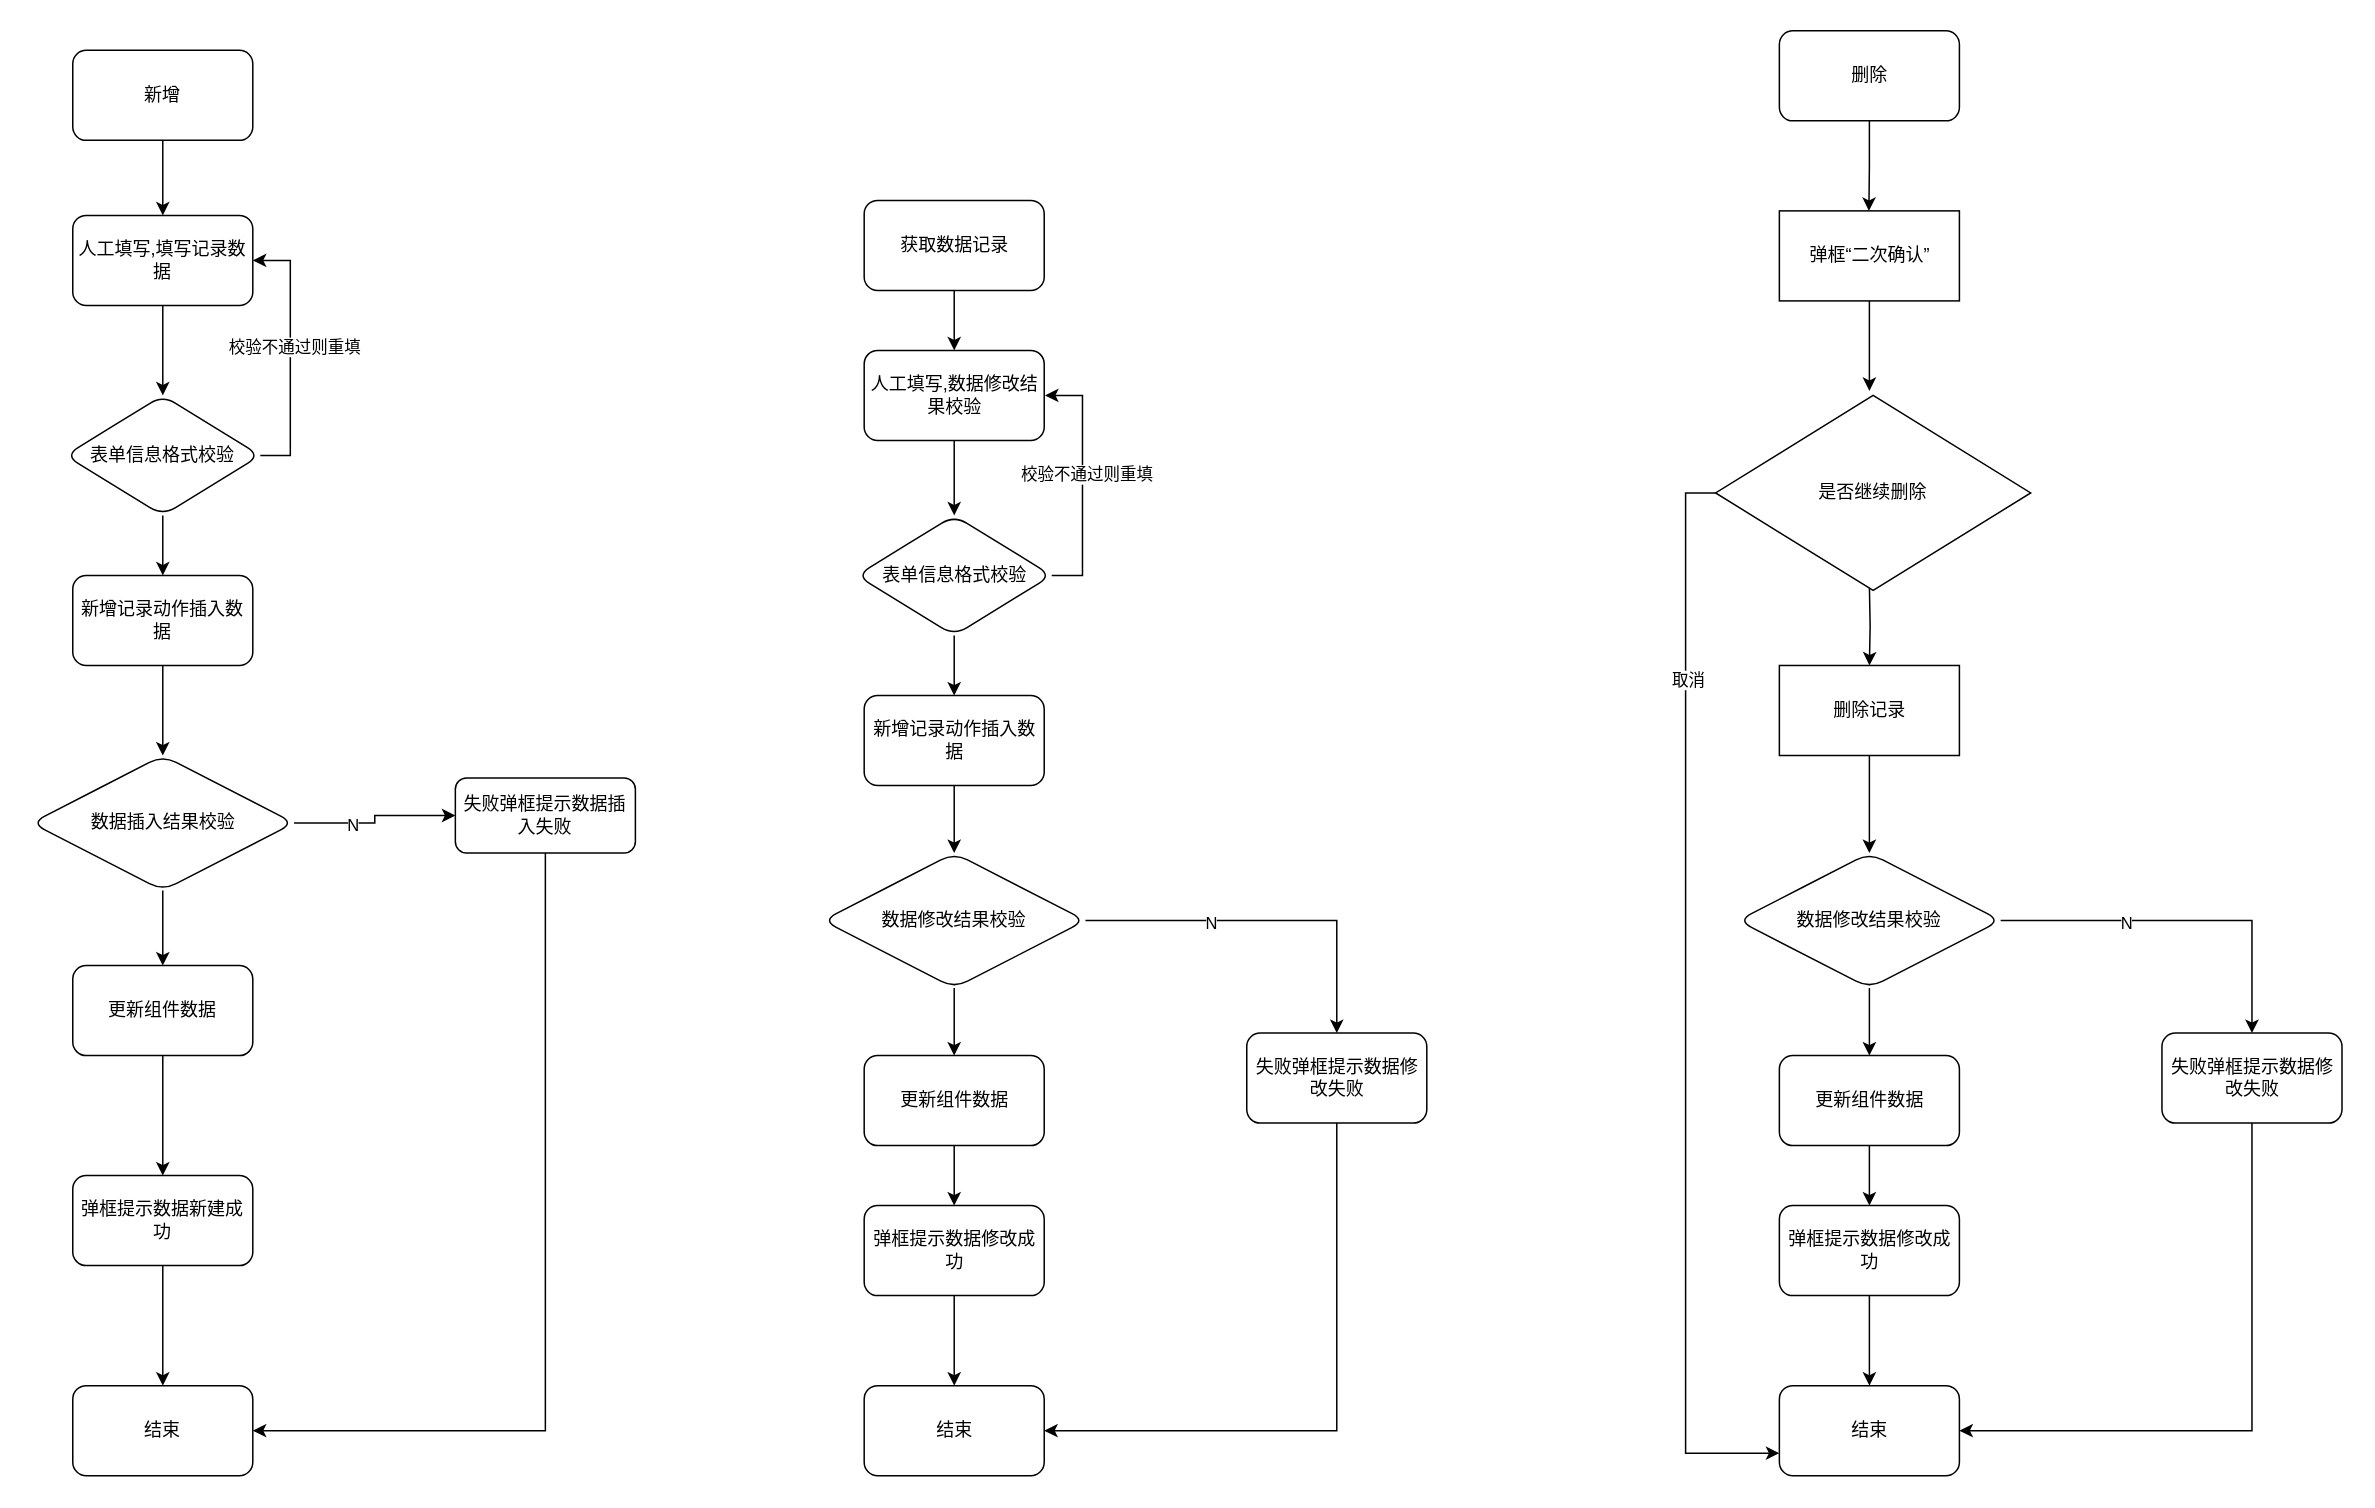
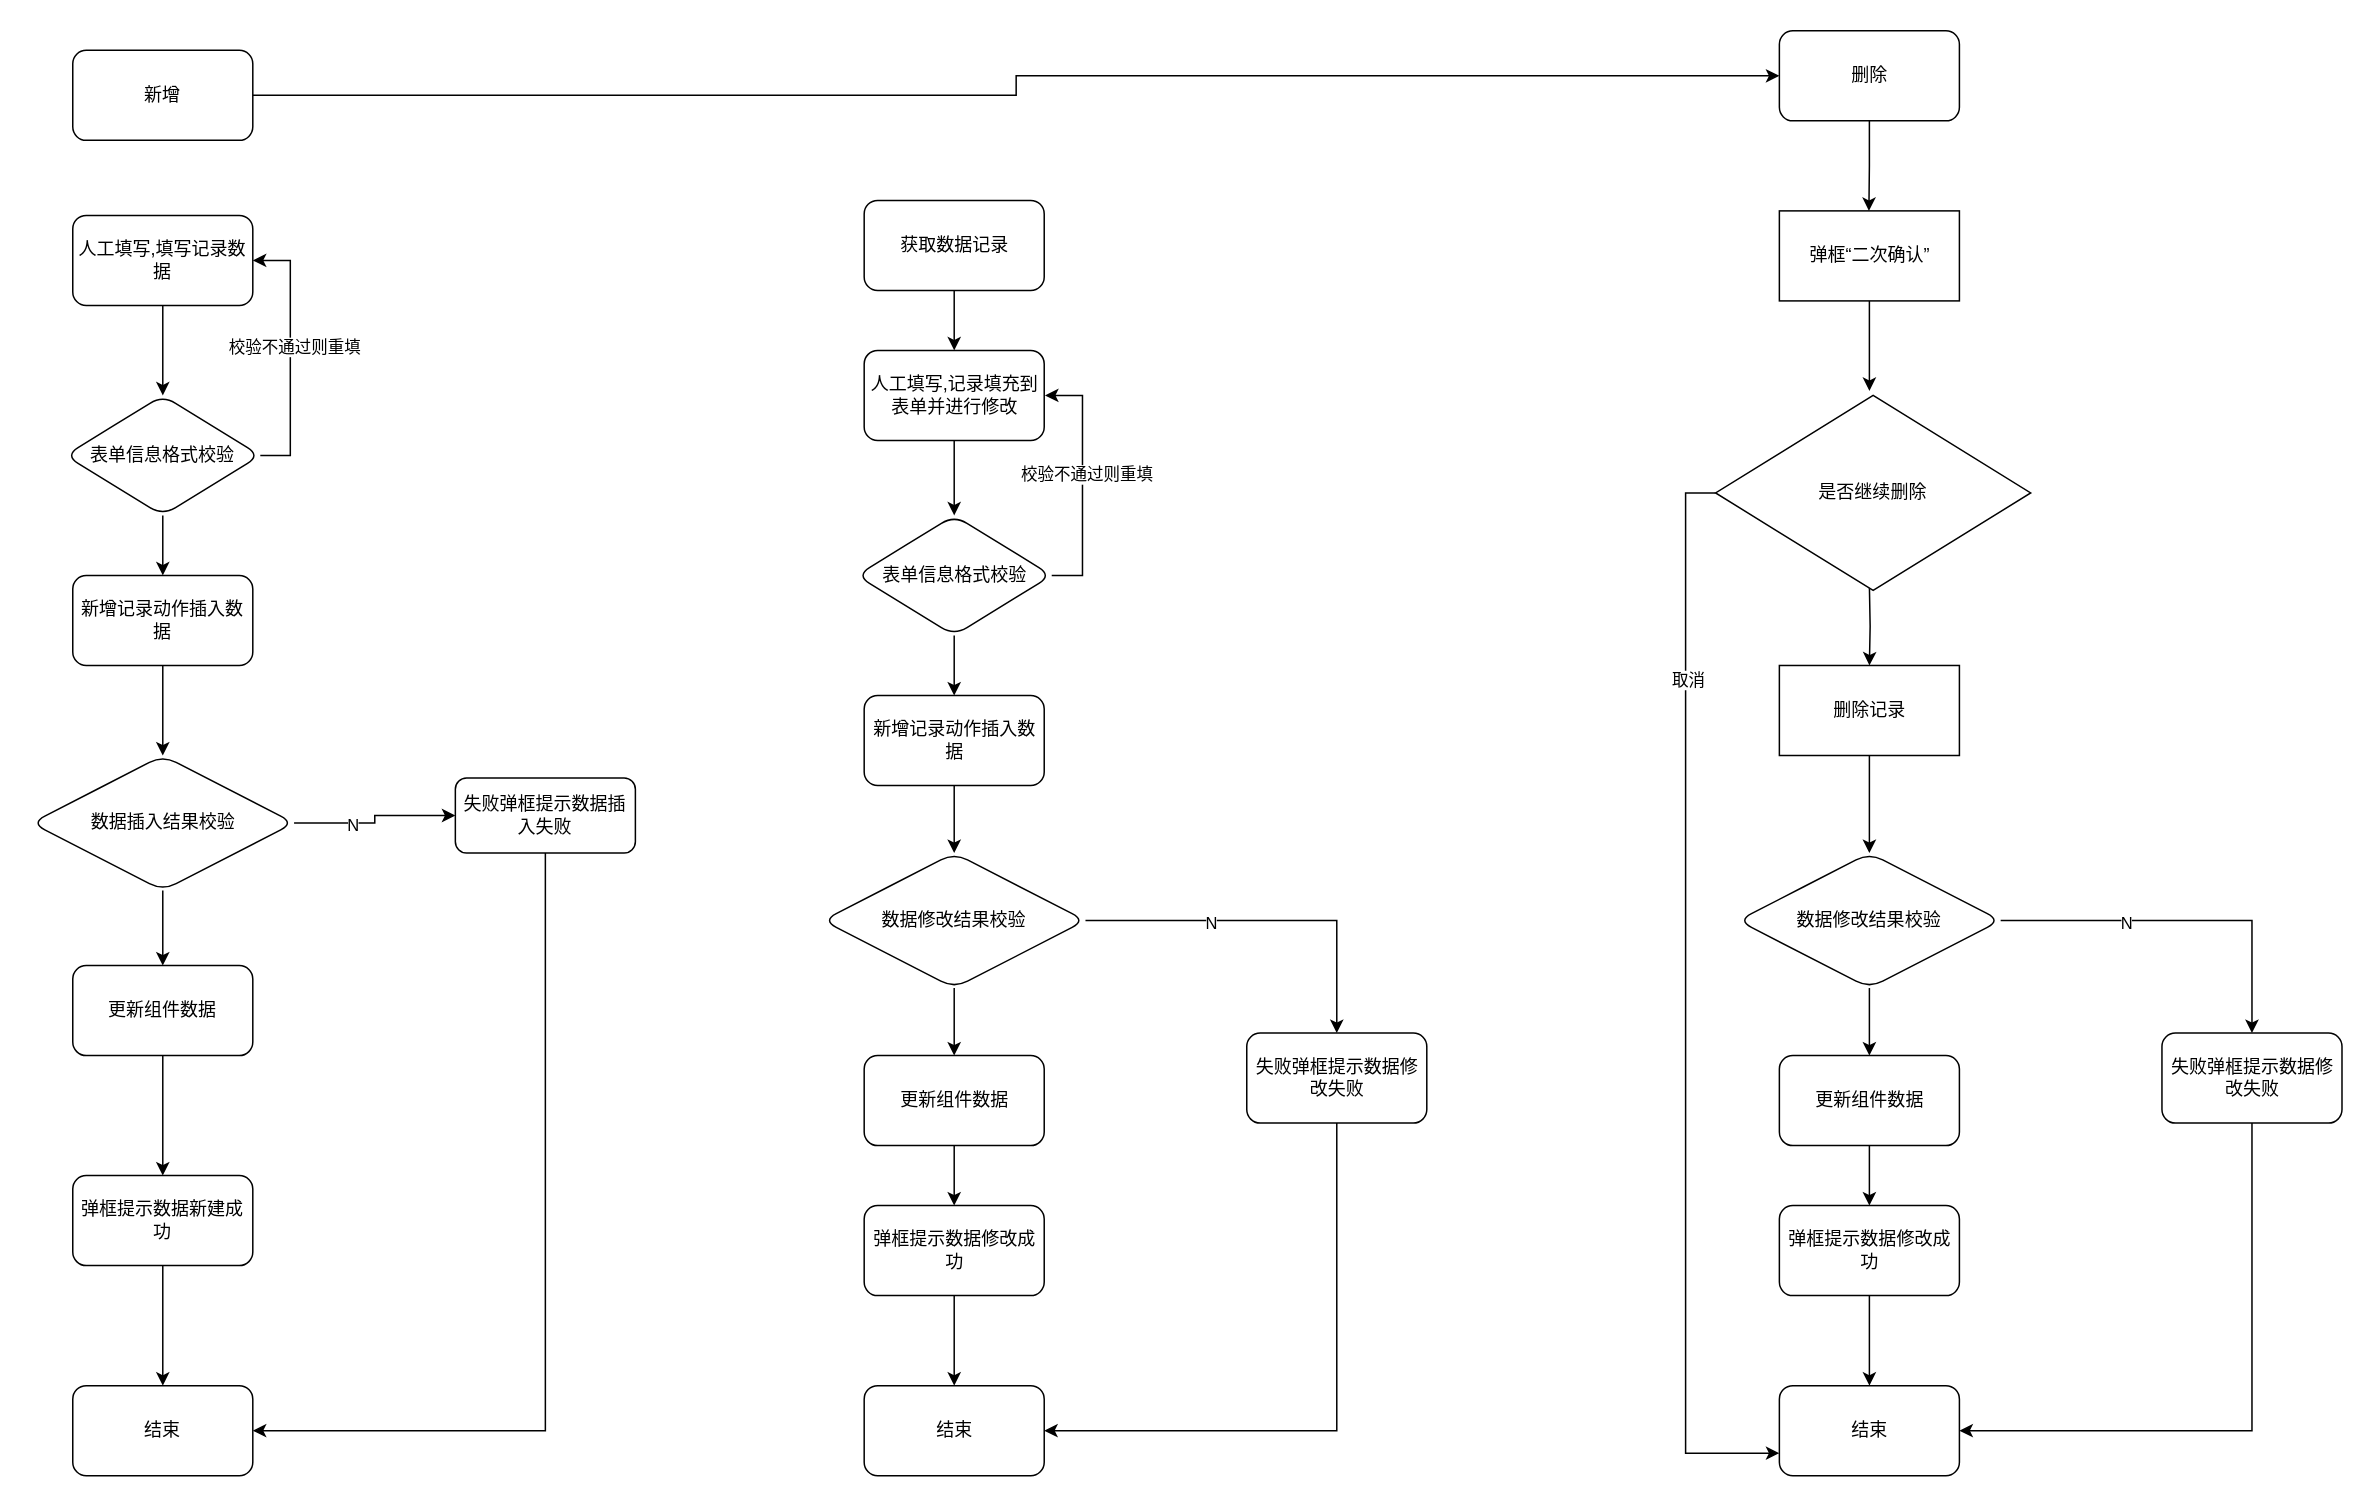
edge "新增" -> "人工填写,填写记录数据": now "新增" -> "删除"
node "人工填写,数据修改结果校验": label "人工填写,数据修改结果校验" -> "人工填写,记录填充到表单并进行修改"
